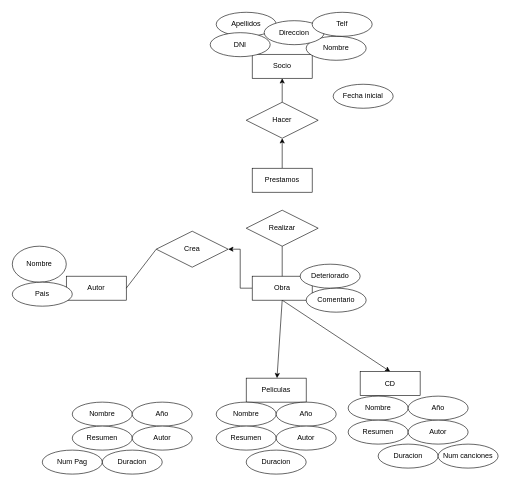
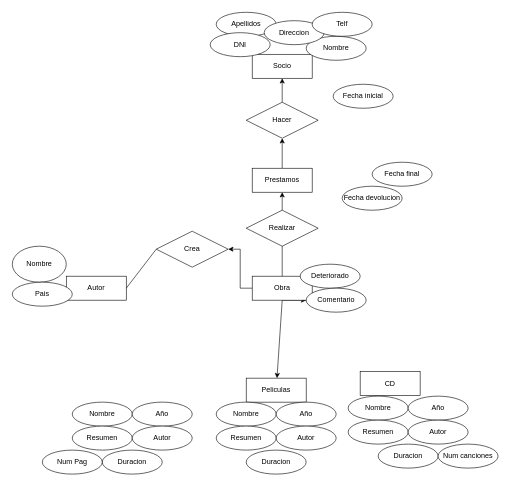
node "Fecha final": added
edge "Realizar" -> "Prestamos": added
node "Fecha devolucion": added
edge "Obra" -> "CD": now "Obra" -> "Comentario"
